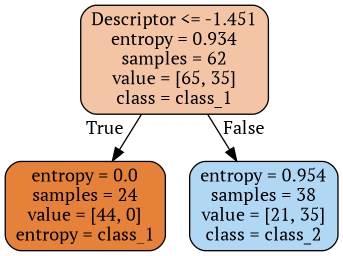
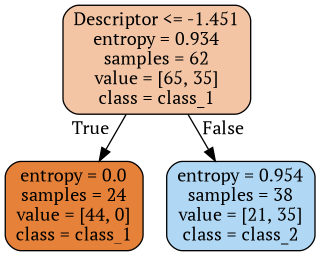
node "entropy = 0.0 samples = 24 value = [44, 0] entropy = class_1": label "entropy = 0.0 samples = 24 value = [44, 0] entropy = class_1" -> "entropy = 0.0 samples = 24 value = [44, 0] class = class_1"
